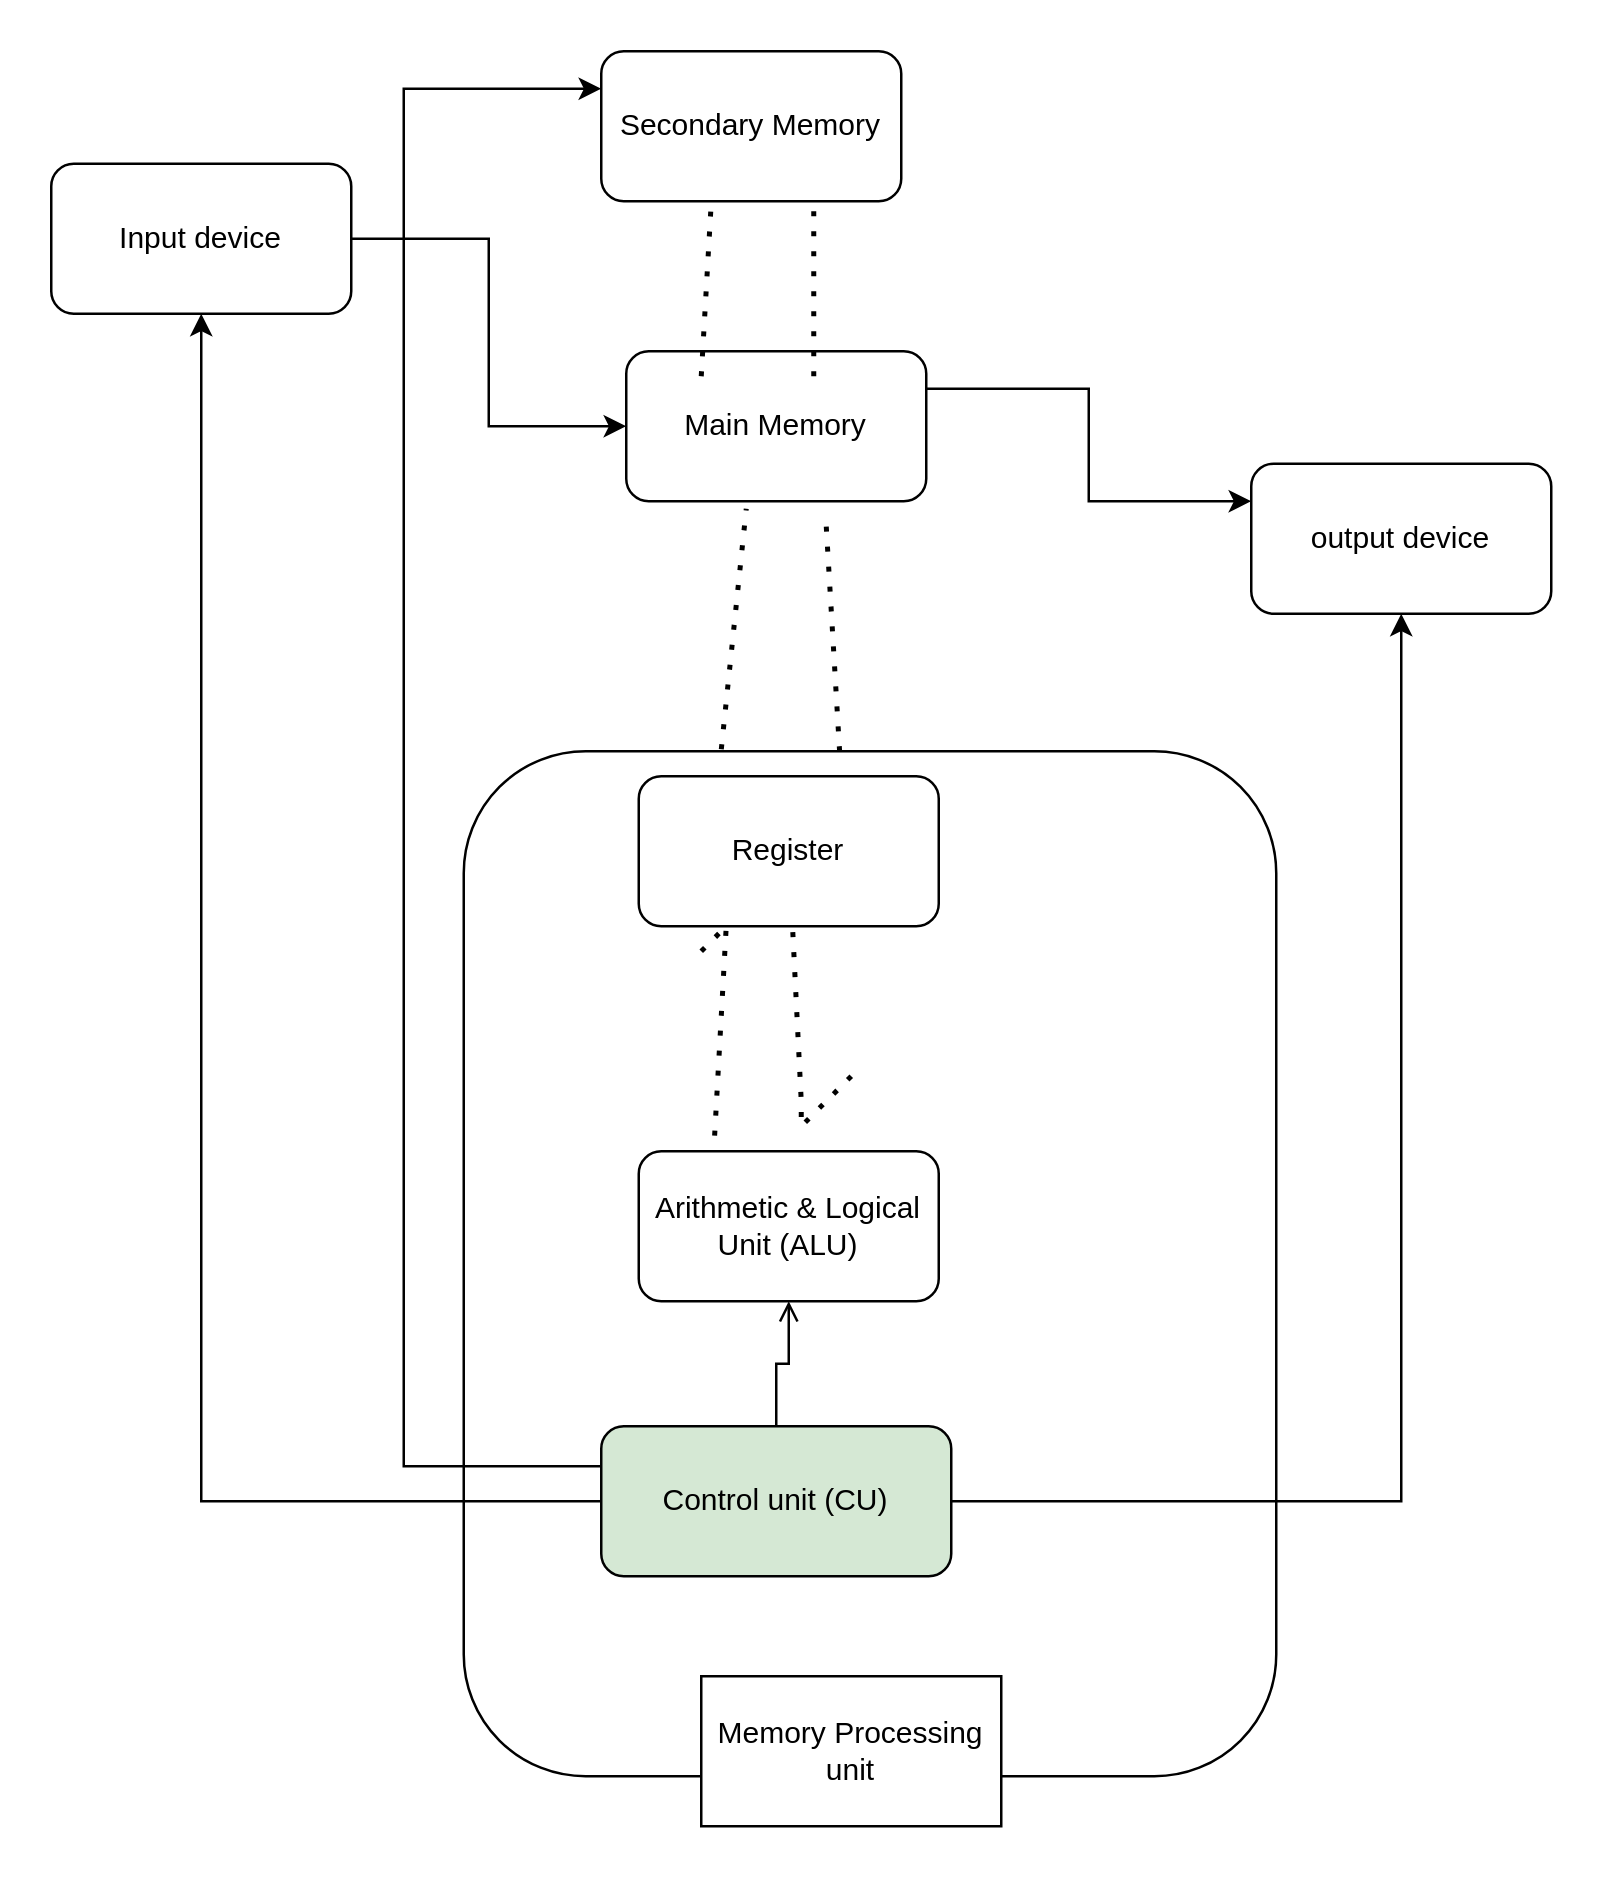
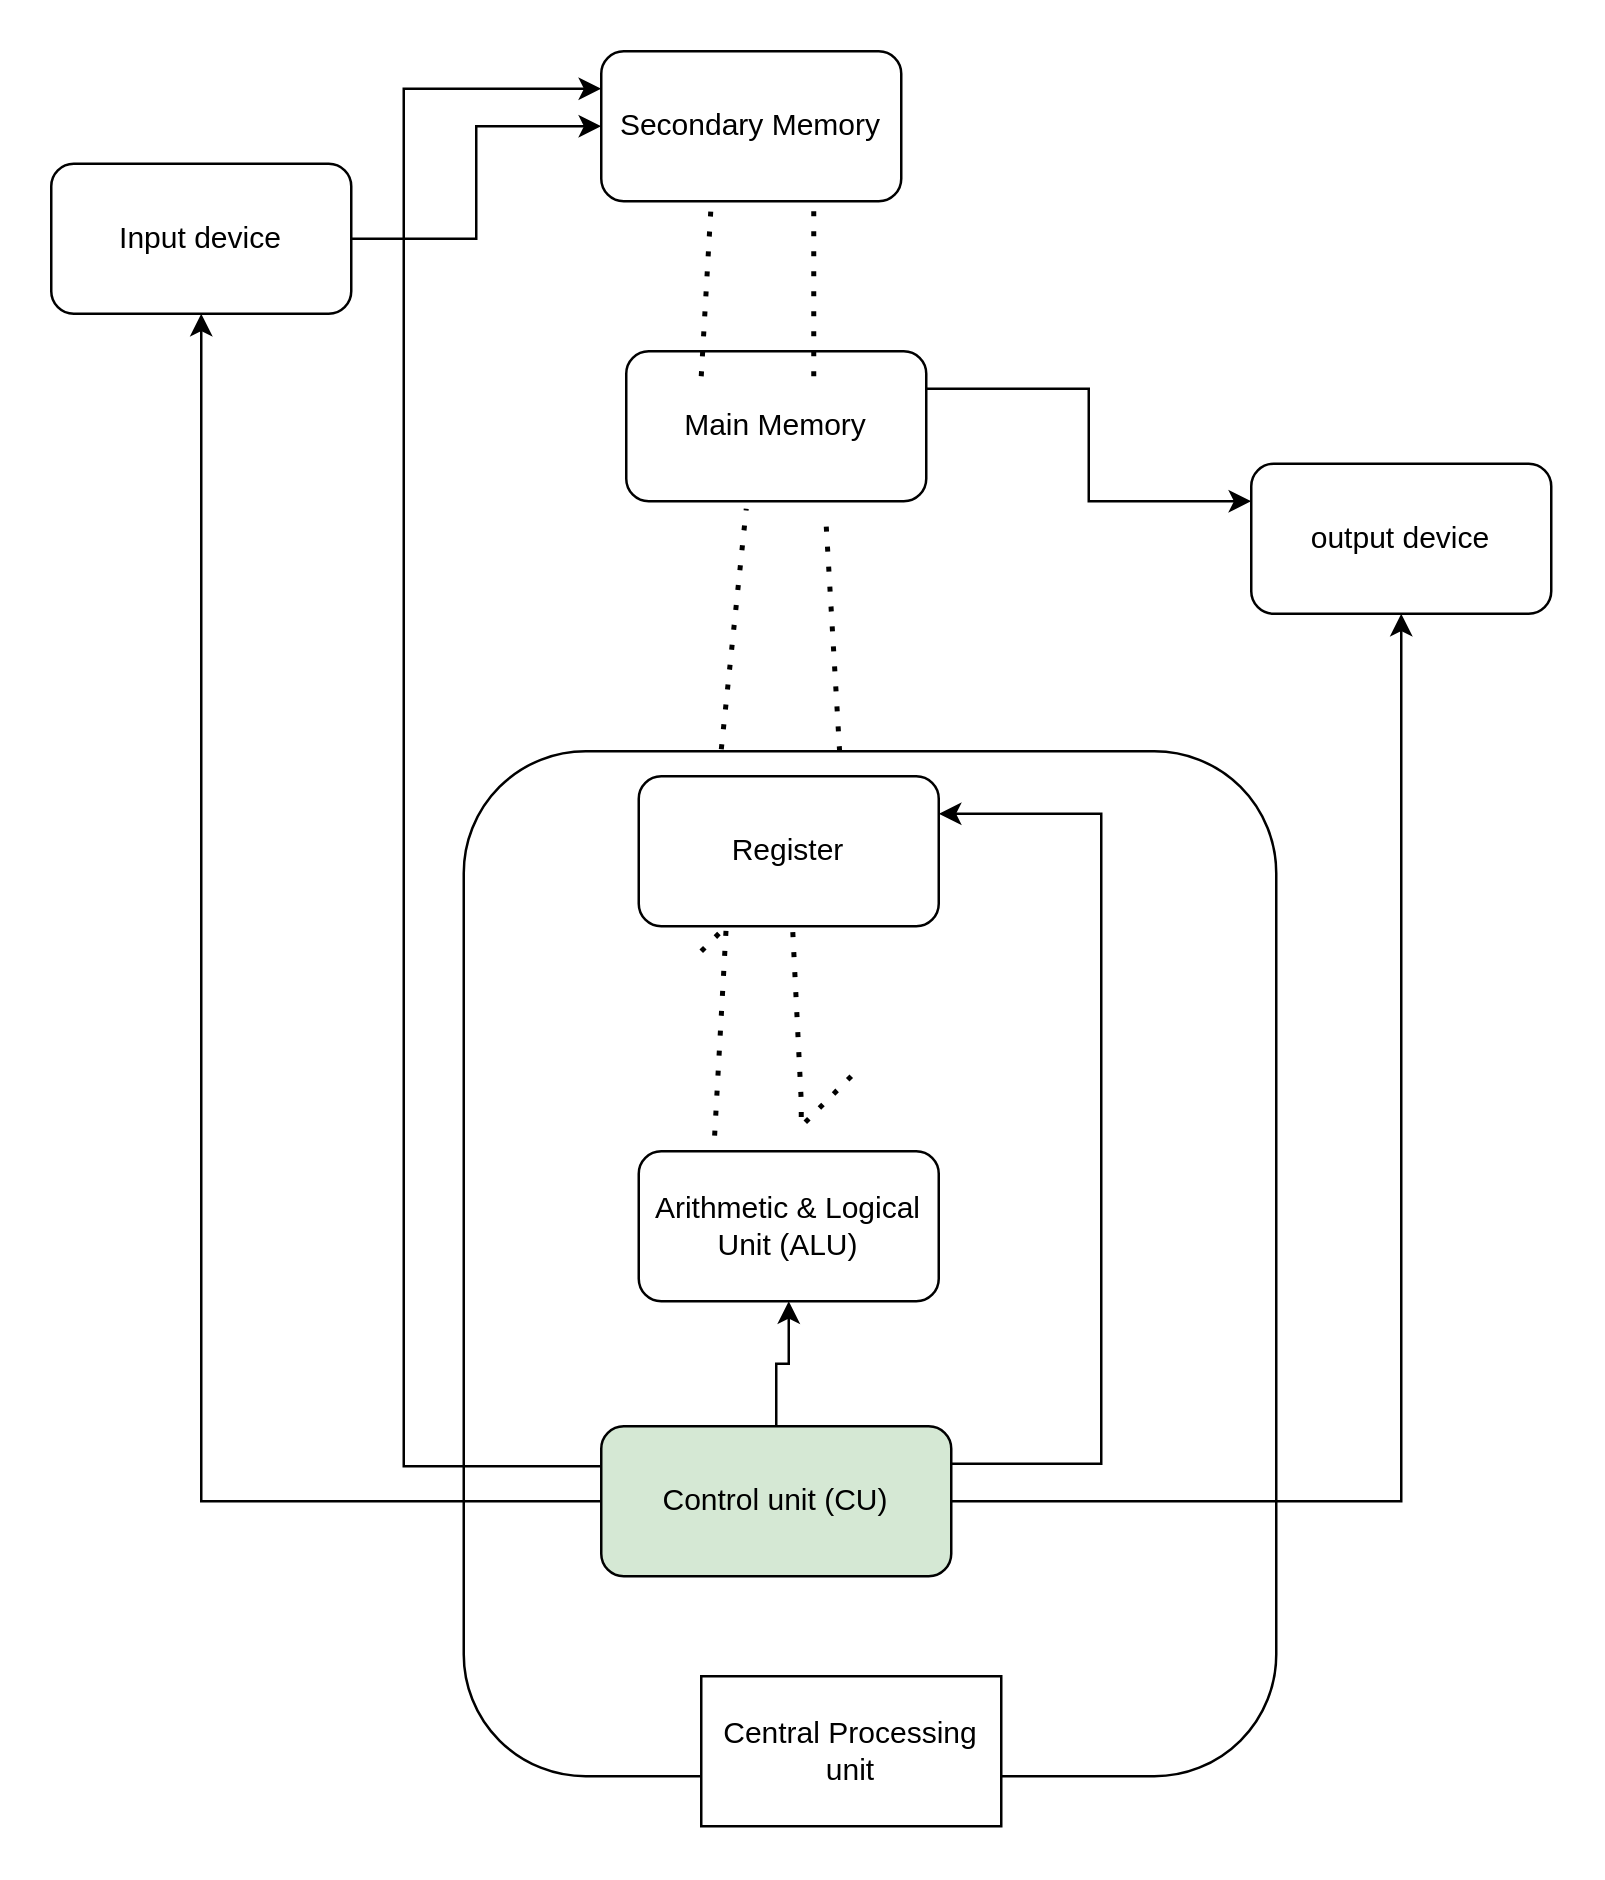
edge "Input device" -> "Main Memory": now "Input device" -> "Secondary Memory"
edge "Control unit (CU)" -> "Register": added
edge "Control unit (CU)" -> "Arithmetic & Logical Unit (ALU)": arrowhead open -> classic
node "Memory Processing unit": label "Memory Processing unit" -> "Central Processing unit"
